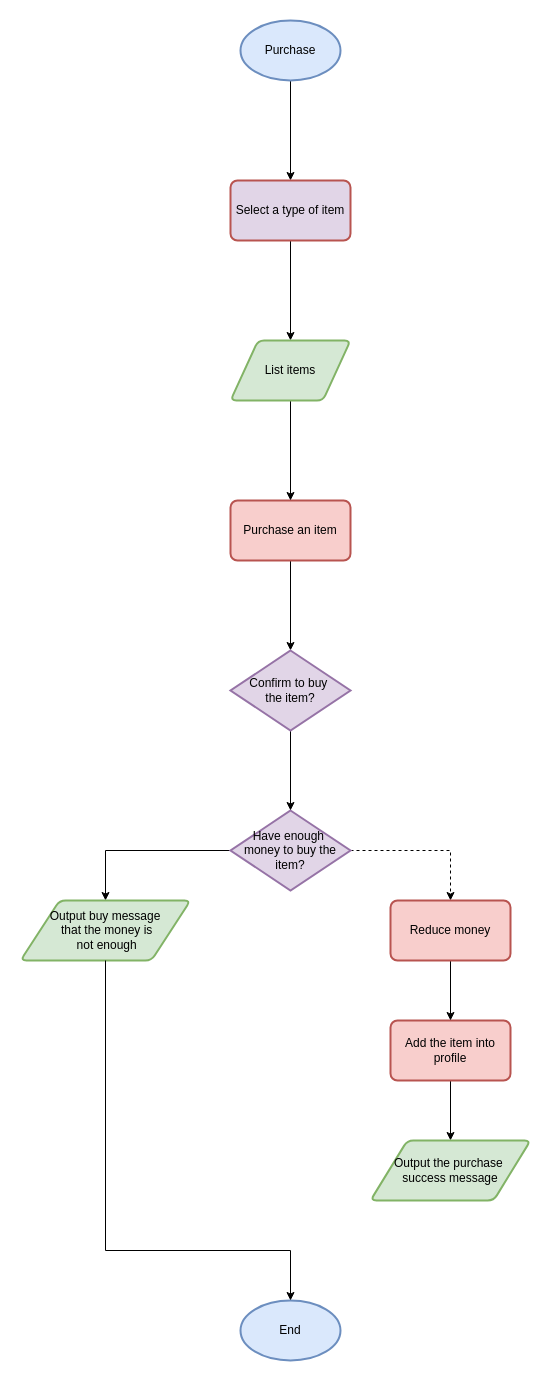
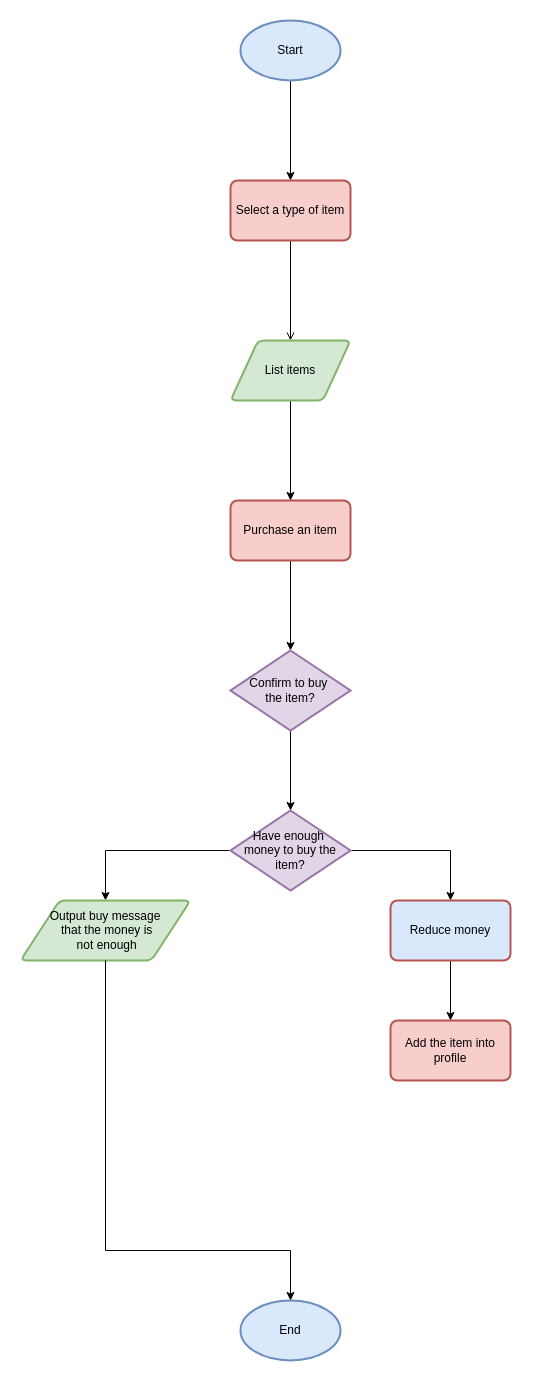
node "Purchase": label "Purchase" -> "Start"
node "Select a type of item": fillcolor #e1d5e7 -> #f8cecc
edge "Select a type of item" -> "List items": arrowhead classic -> open
edge "Have enough money to buy the item?" -> "Reduce money": style dashed -> solid
node "Reduce money": fillcolor #f8cecc -> #dae8fc
edge "Add the item into profile" -> "Output the purchase success message": removed
node "Output the purchase success message": removed
